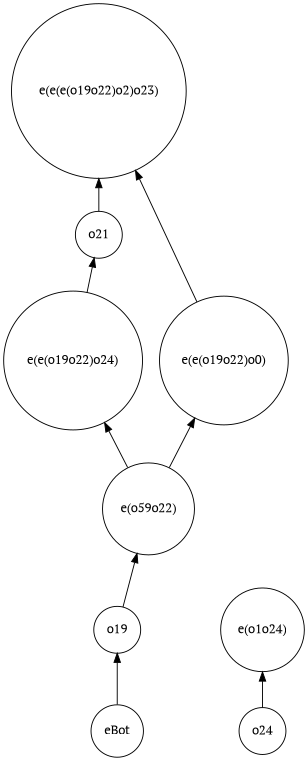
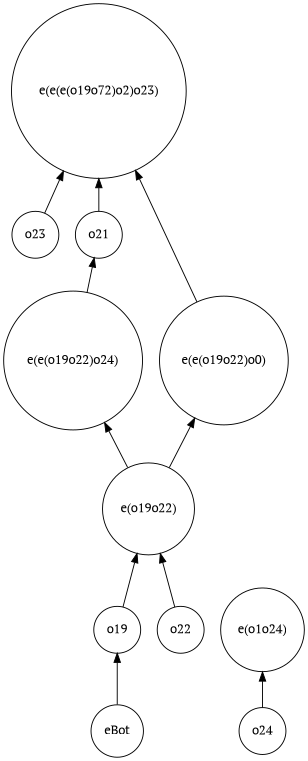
node "e(e(e(o19o22)o2)o23)": label "e(e(e(o19o22)o2)o23)" -> "e(e(e(o19o72)o2)o23)"
node "o23": added
node "e(o59o22)": label "e(o59o22)" -> "e(o19o22)"
node "o22": added
